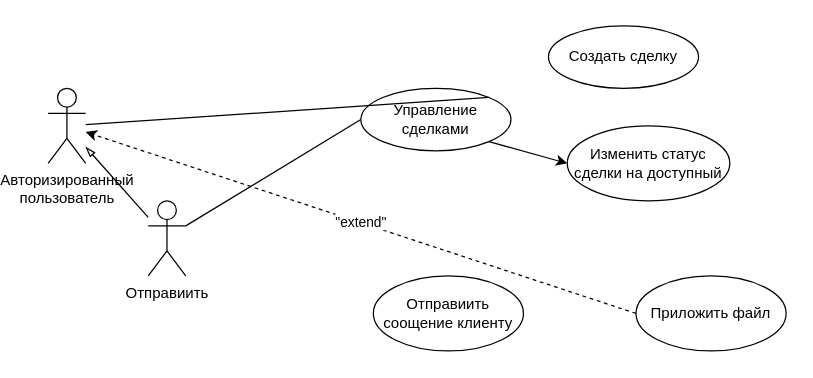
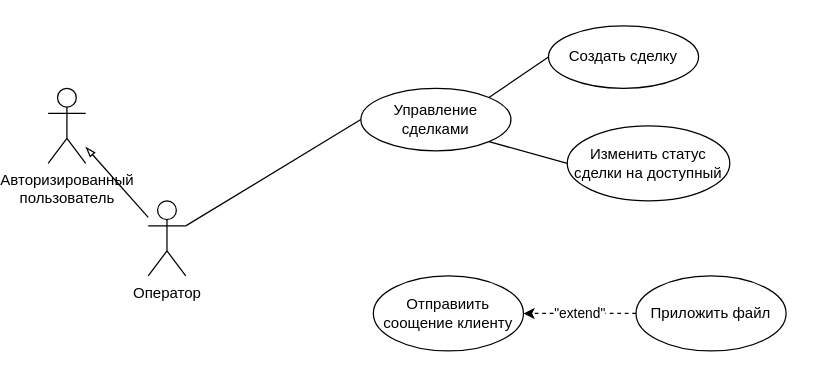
edge "Управление сделками" -- "Авторизированный пользователь": now "Управление сделками" -- "Создать сделку"
edge "Управление сделками" -> "Изменить статус сделки на доступный": arrowhead classic -> none
edge "Приложить файл" -> "Авторизированный пользователь": now "Приложить файл" -> "Отправиить соощение клиенту"
node "Отправиить": label "Отправиить" -> "Оператор"
